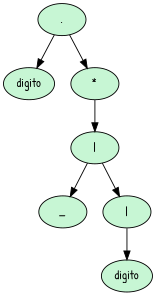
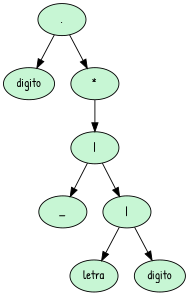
node "letra": added
